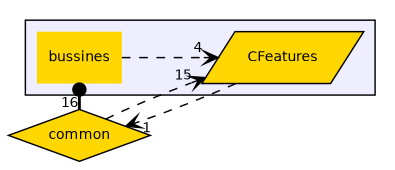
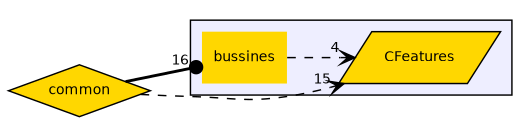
edge "CFeatures" -> "common": removed
